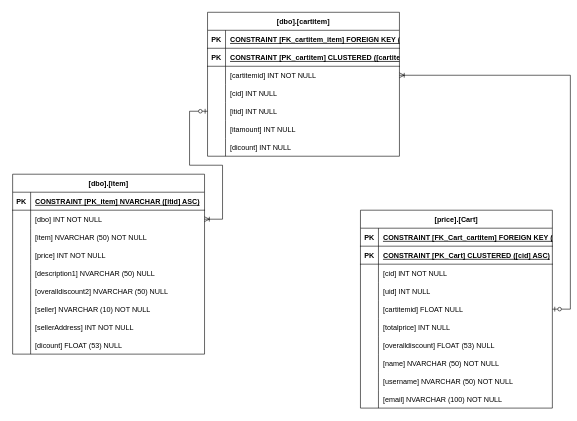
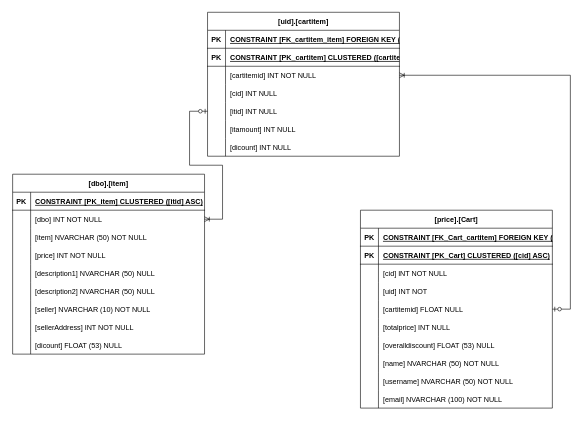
node "[dbo].[cartitem]": label "[dbo].[cartitem]" -> "[uid].[cartitem]"
node "CONSTRAINT [PK_item] NVARCHAR ([itid] ASC)": label "CONSTRAINT [PK_item] NVARCHAR ([itid] ASC)" -> "CONSTRAINT [PK_item] CLUSTERED ([itid] ASC)"
node "[overalldiscount2] NVARCHAR (50) NULL": label "[overalldiscount2] NVARCHAR (50) NULL" -> "[description2] NVARCHAR (50) NULL"
node "[uid] INT NULL": label "[uid] INT NULL" -> "[uid] INT NOT"
